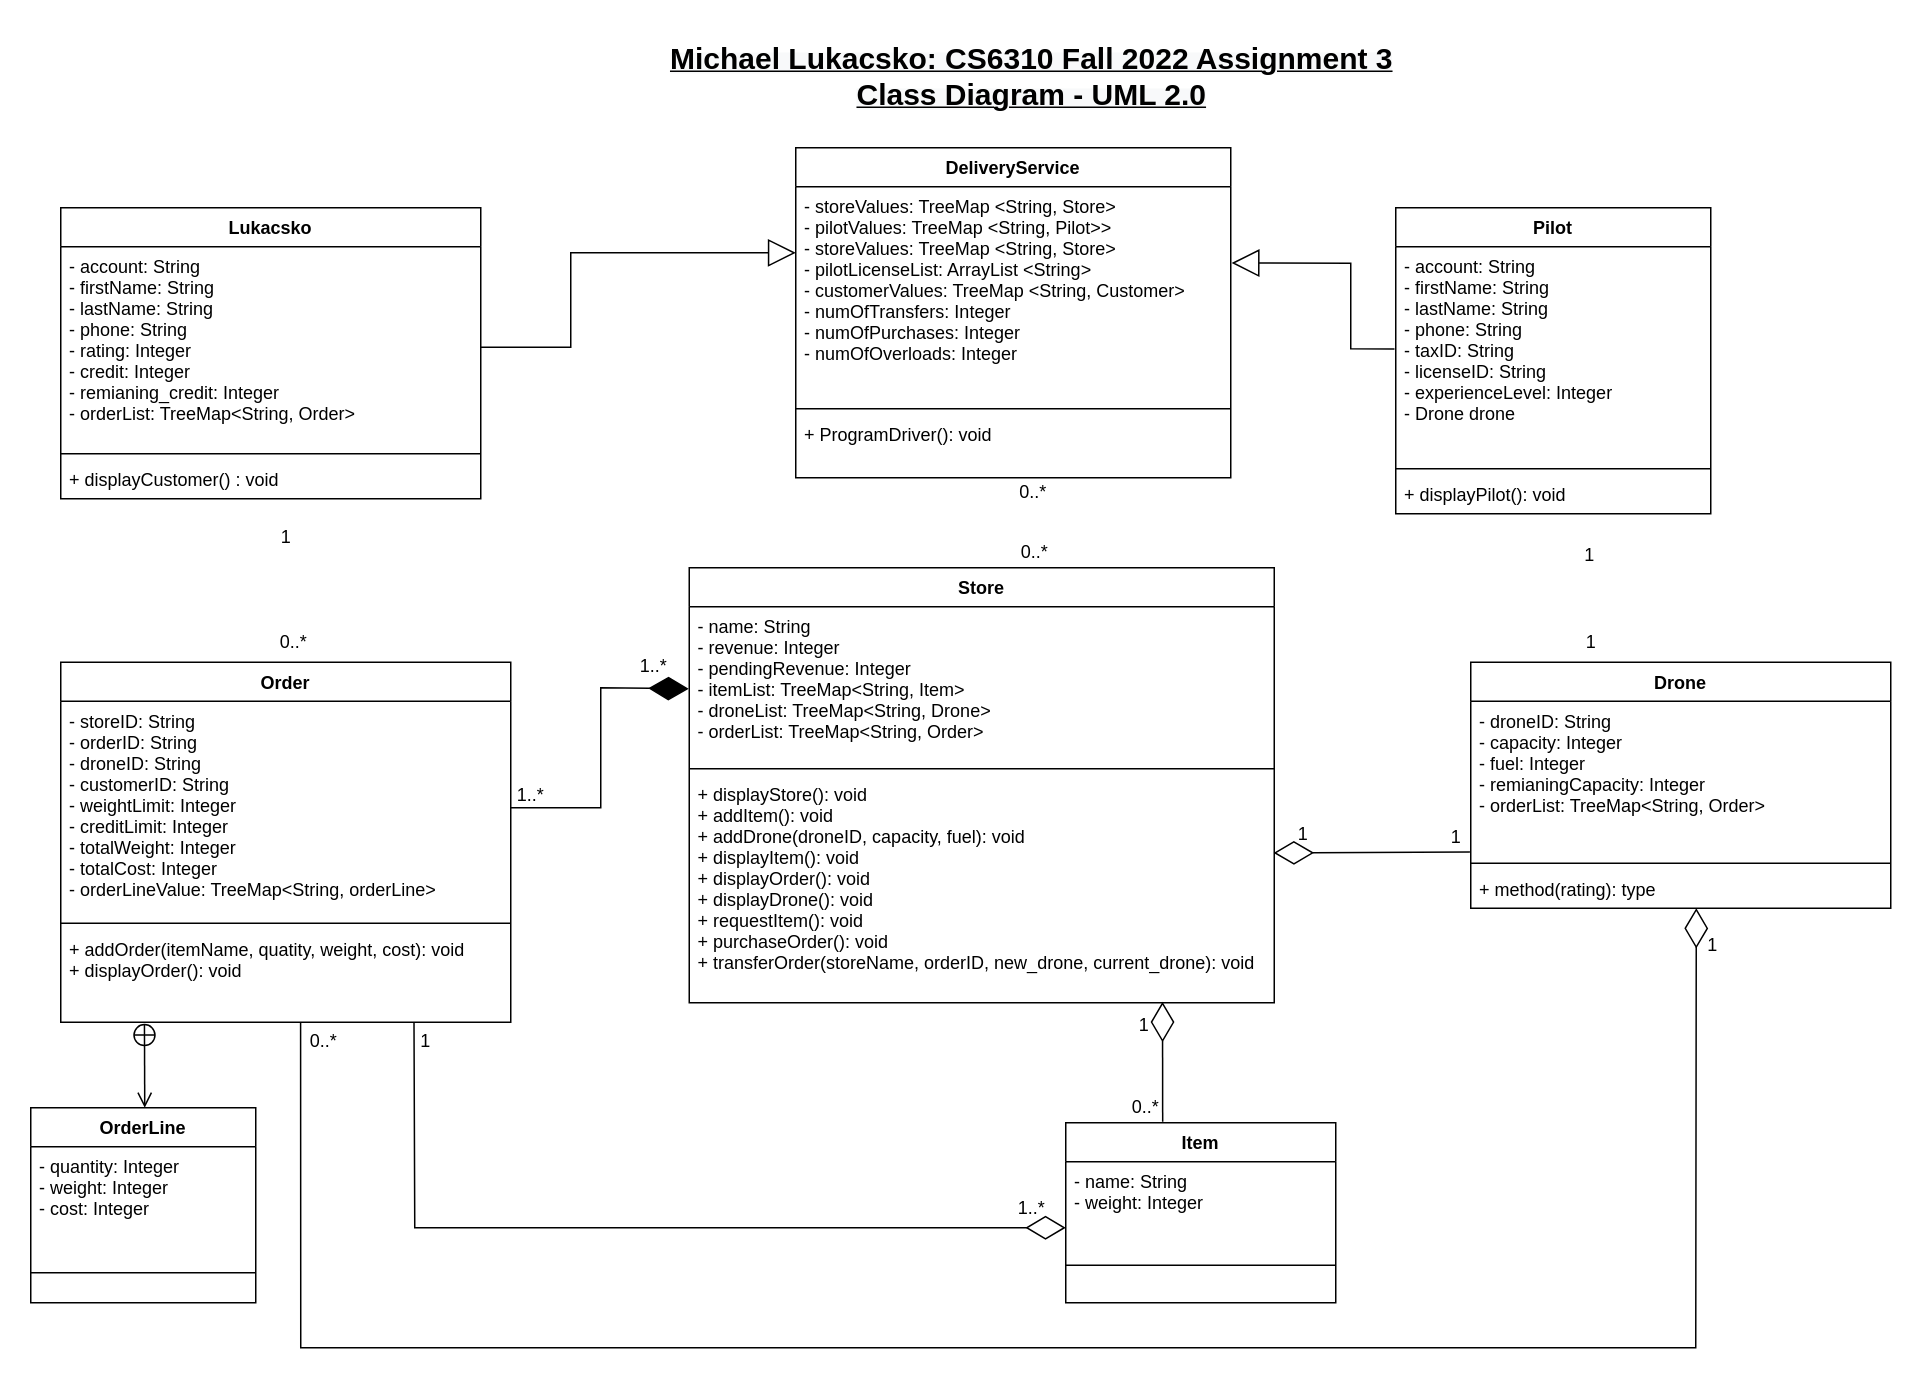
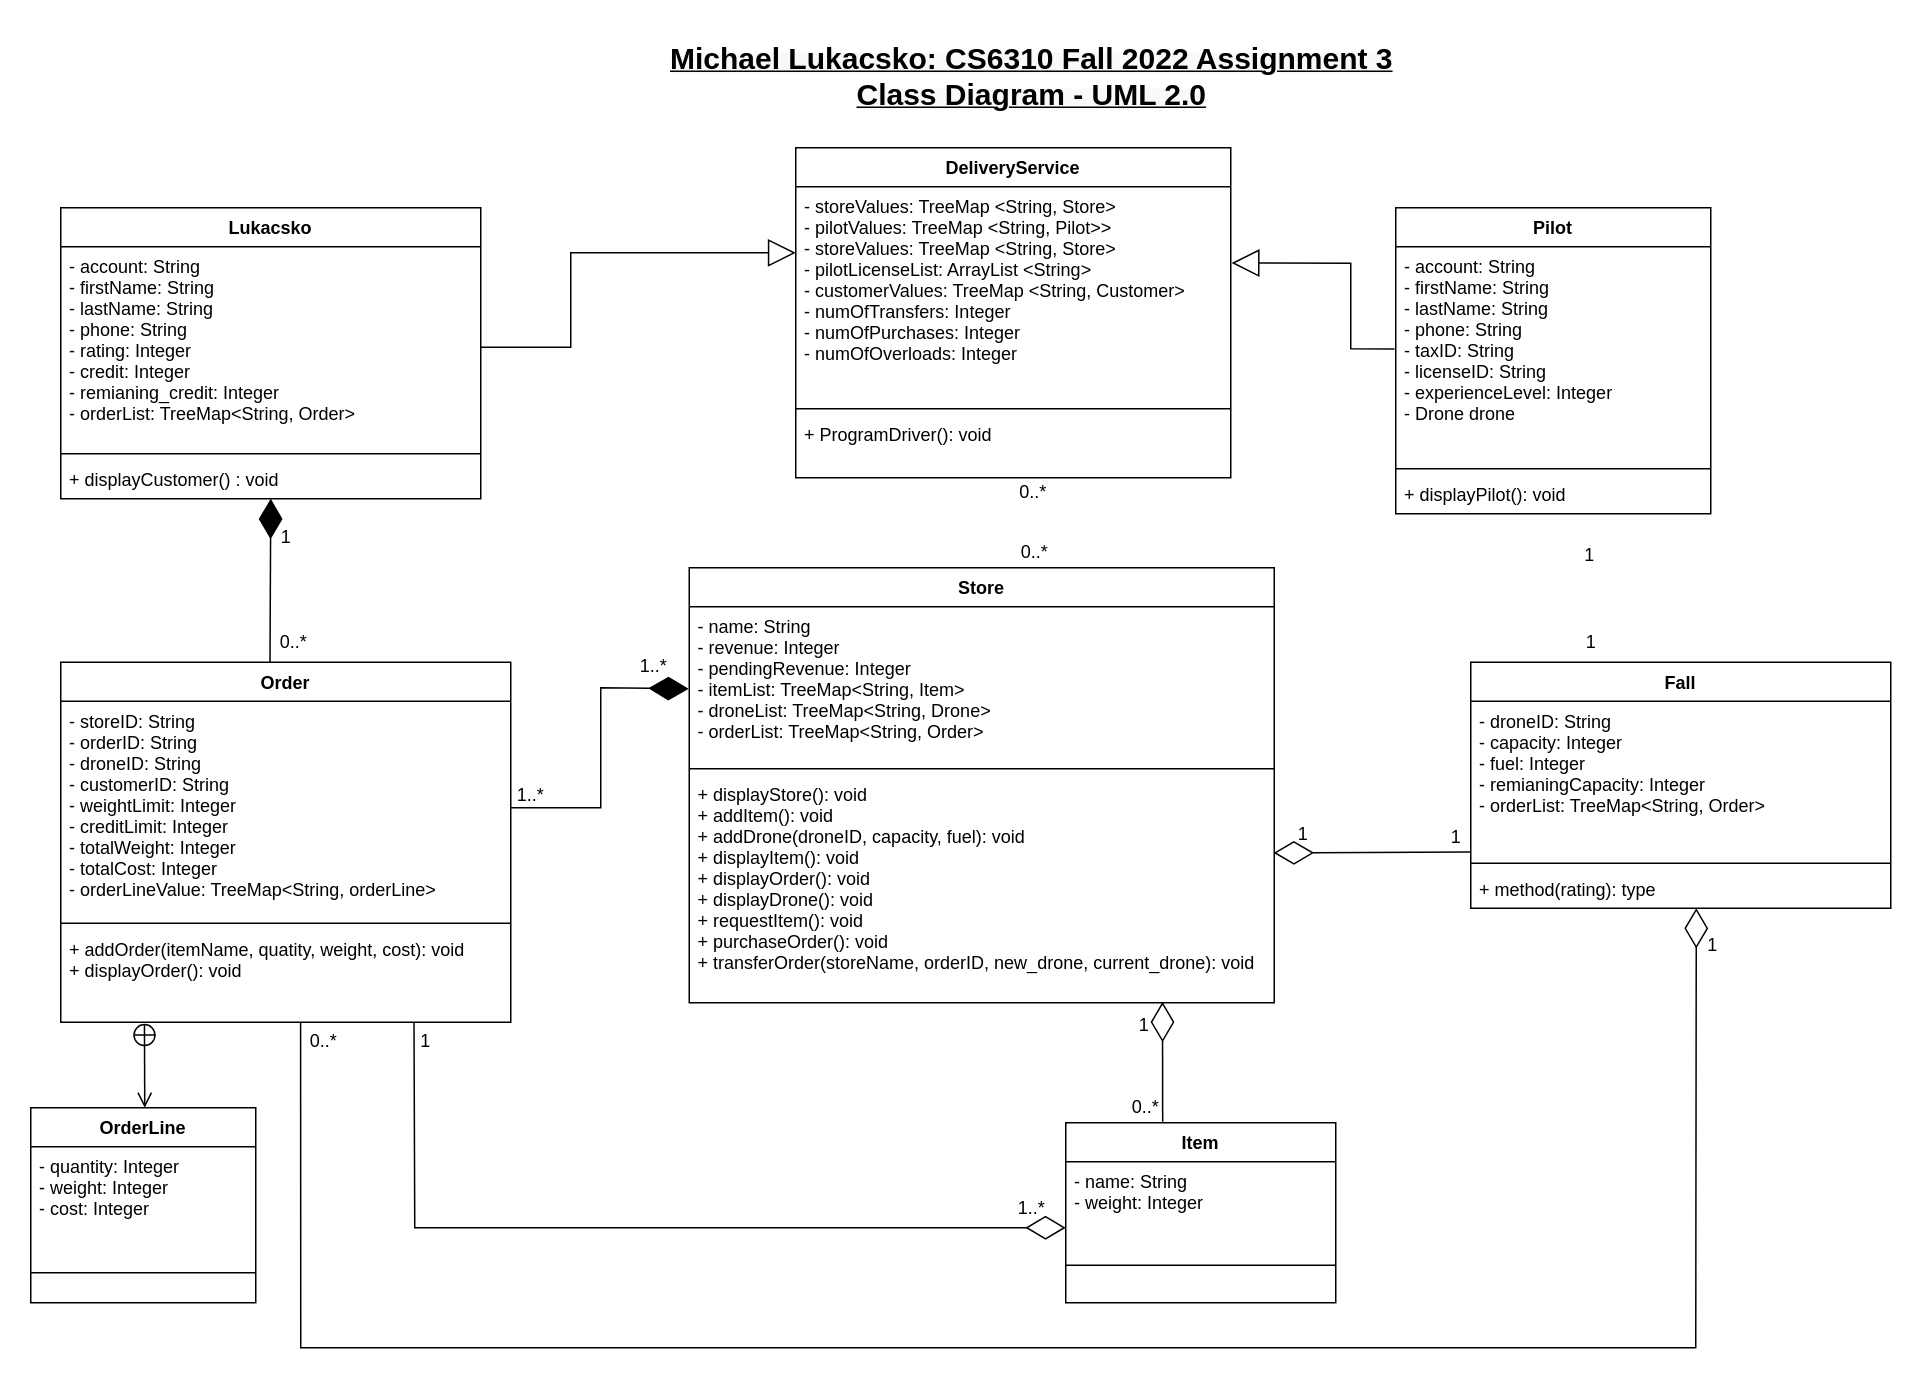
edge "Order" -> "Lukacsko": added
node "Drone": label "Drone" -> "Fall"
